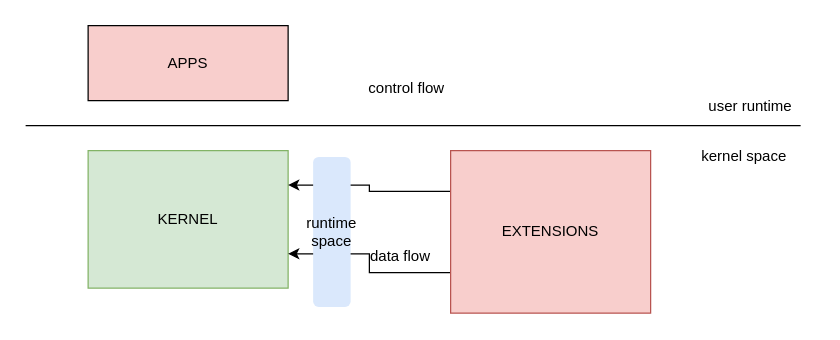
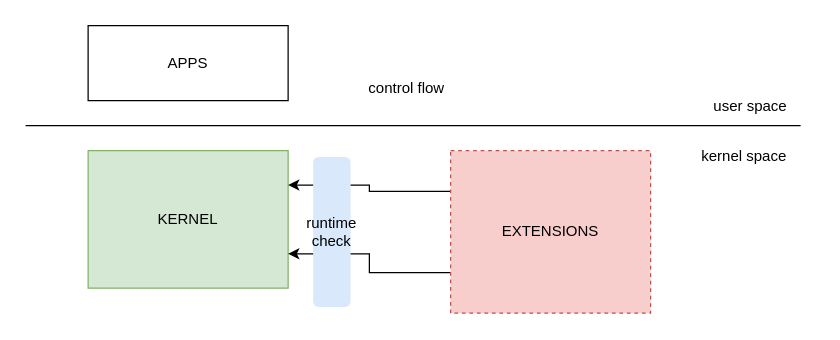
node "APPS": fillcolor #f8cecc -> #ffffff
node "user runtime": label "user runtime" -> "user space"
node "runtime space": label "runtime space" -> "runtime check"
node "EXTENSIONS": style solid -> dashed
node "data flow": removed
